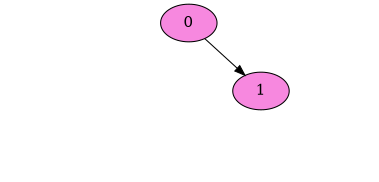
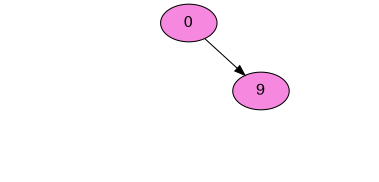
node "1": label "1" -> "9"
